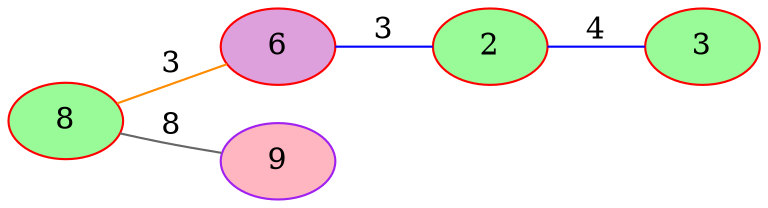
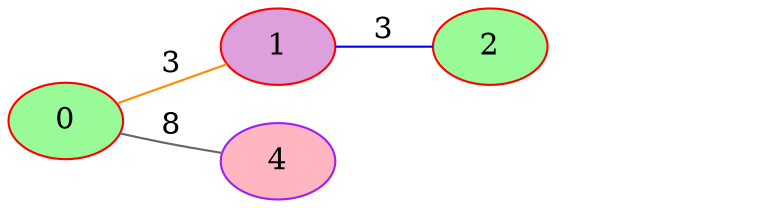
node "6": label "6" -> "1"
node "3": removed
node "8": label "8" -> "0"
node "9": label "9" -> "4"
